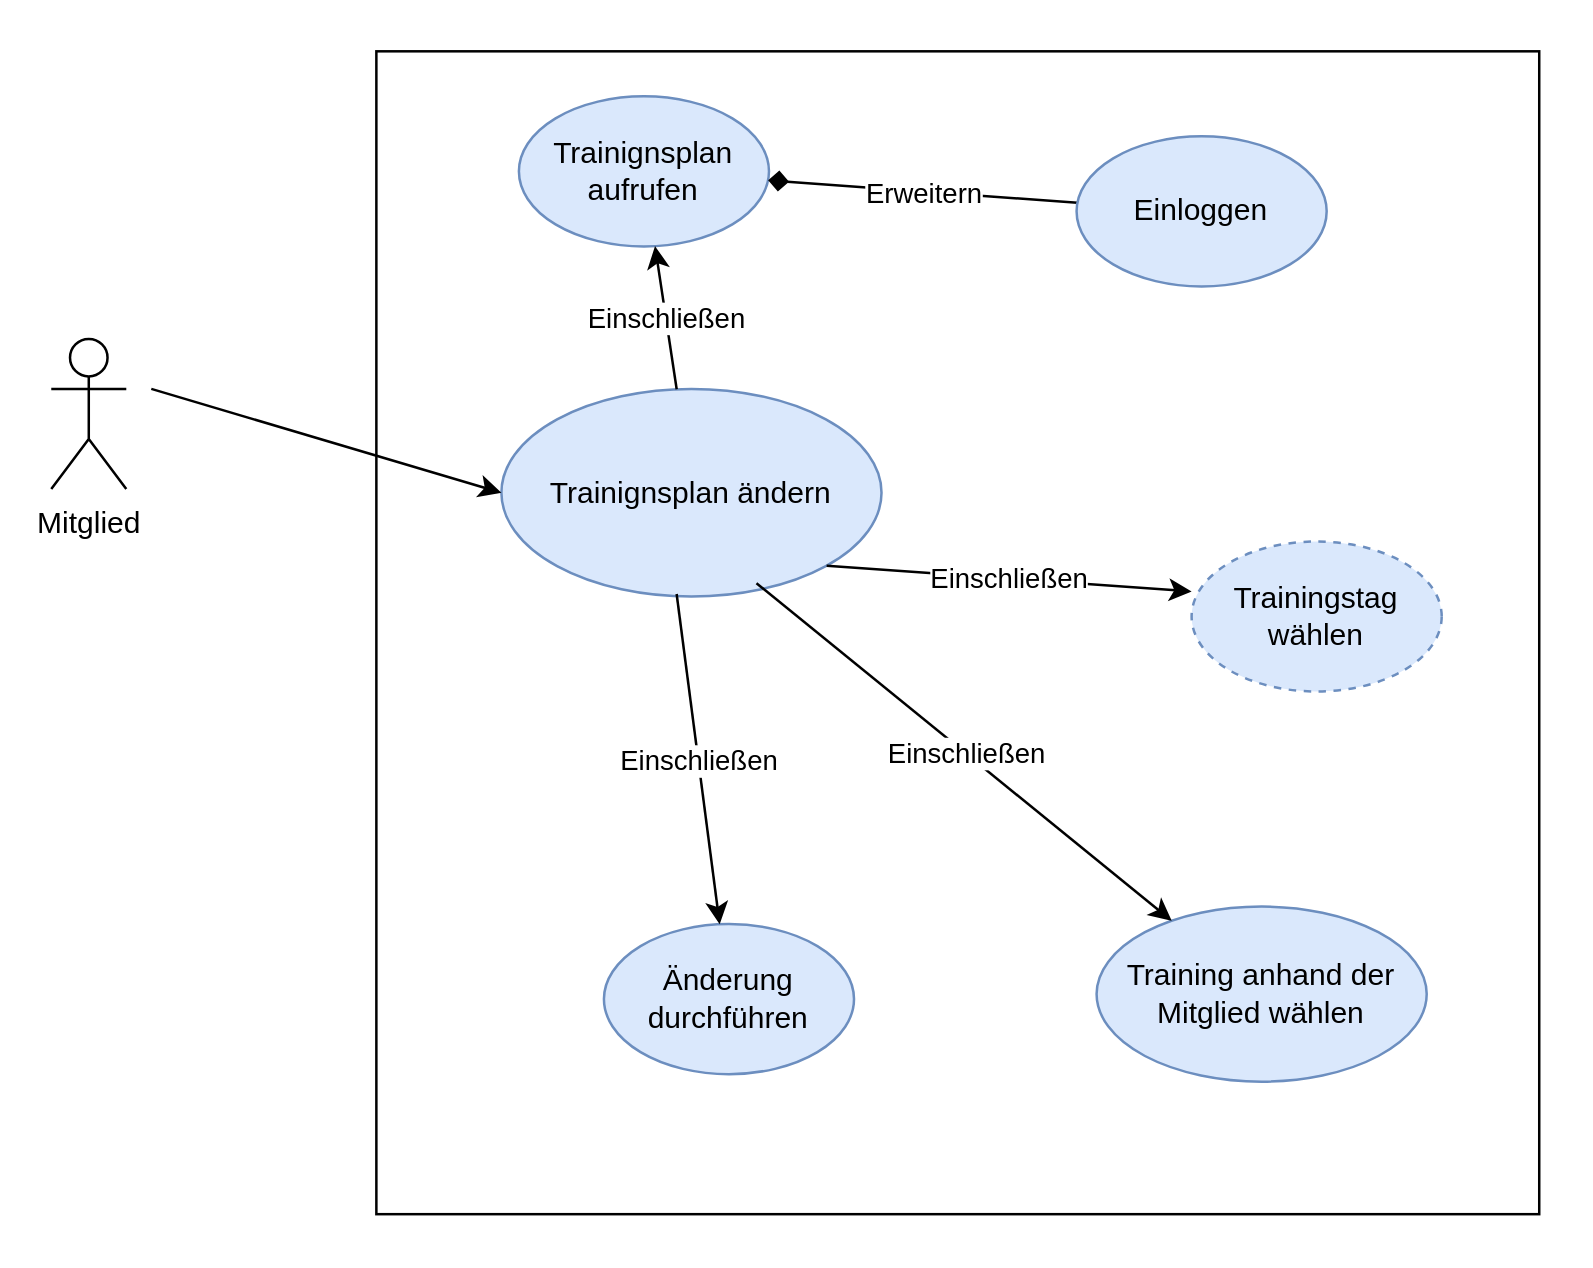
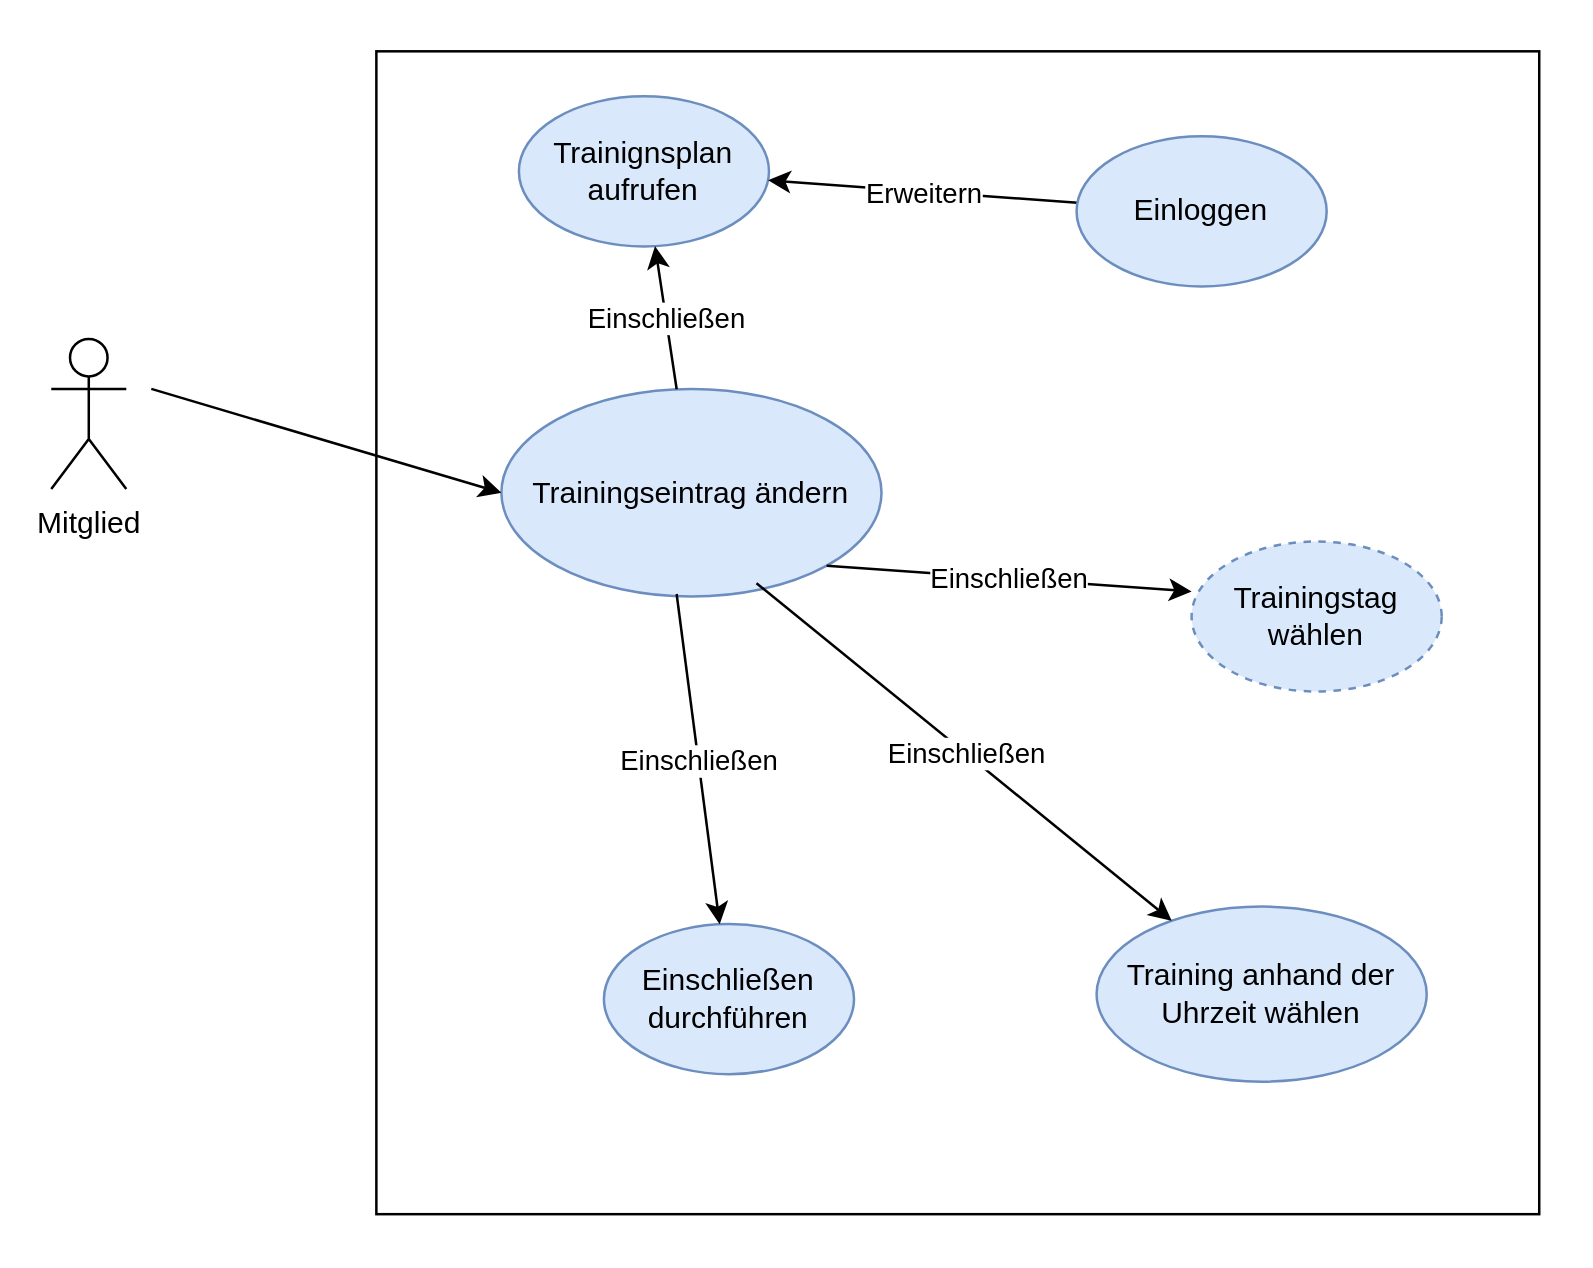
edge "Einloggen" -> "Trainignsplan aufrufen": arrowhead diamond -> classic
node "Trainignsplan ändern": label "Trainignsplan ändern" -> "Trainingseintrag ändern"
node "Training anhand der Mitglied wählen": label "Training anhand der Mitglied wählen" -> "Training anhand der Uhrzeit wählen"
node "Änderung durchführen": label "Änderung durchführen" -> "Einschließen durchführen"
